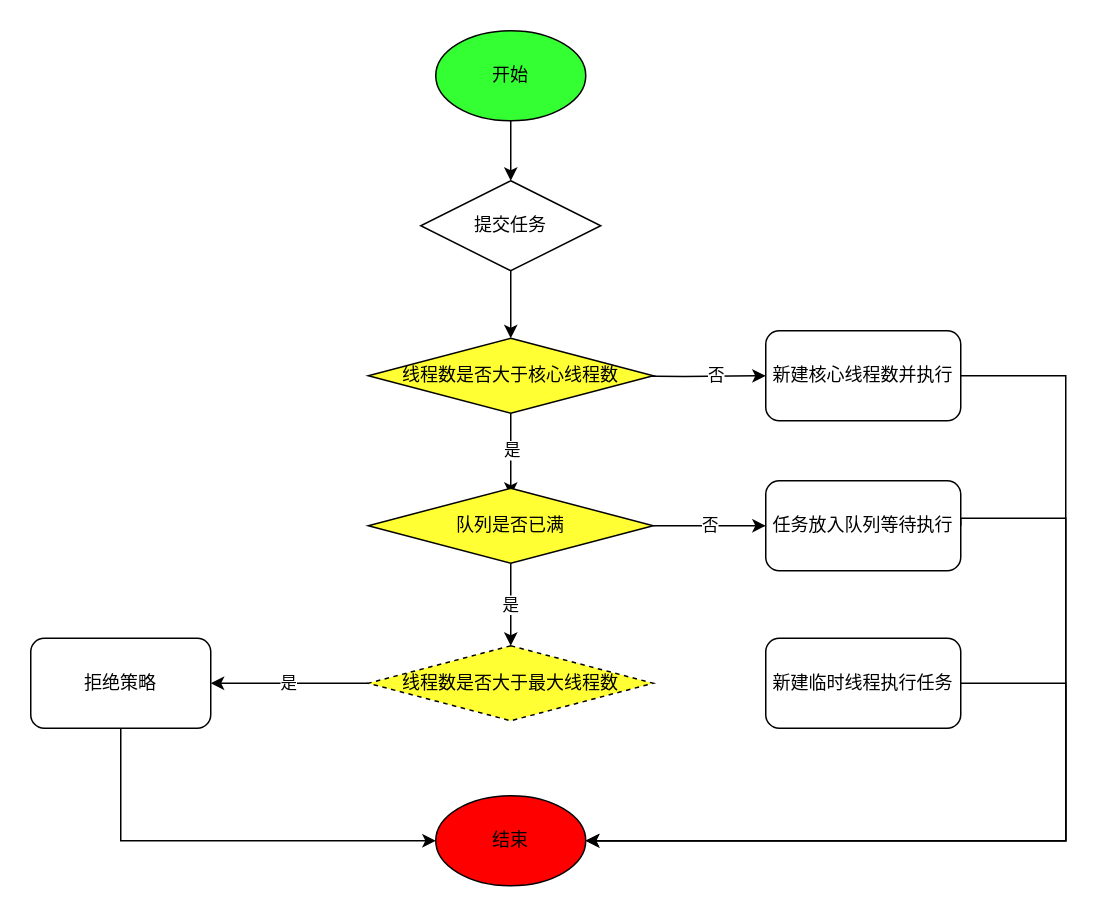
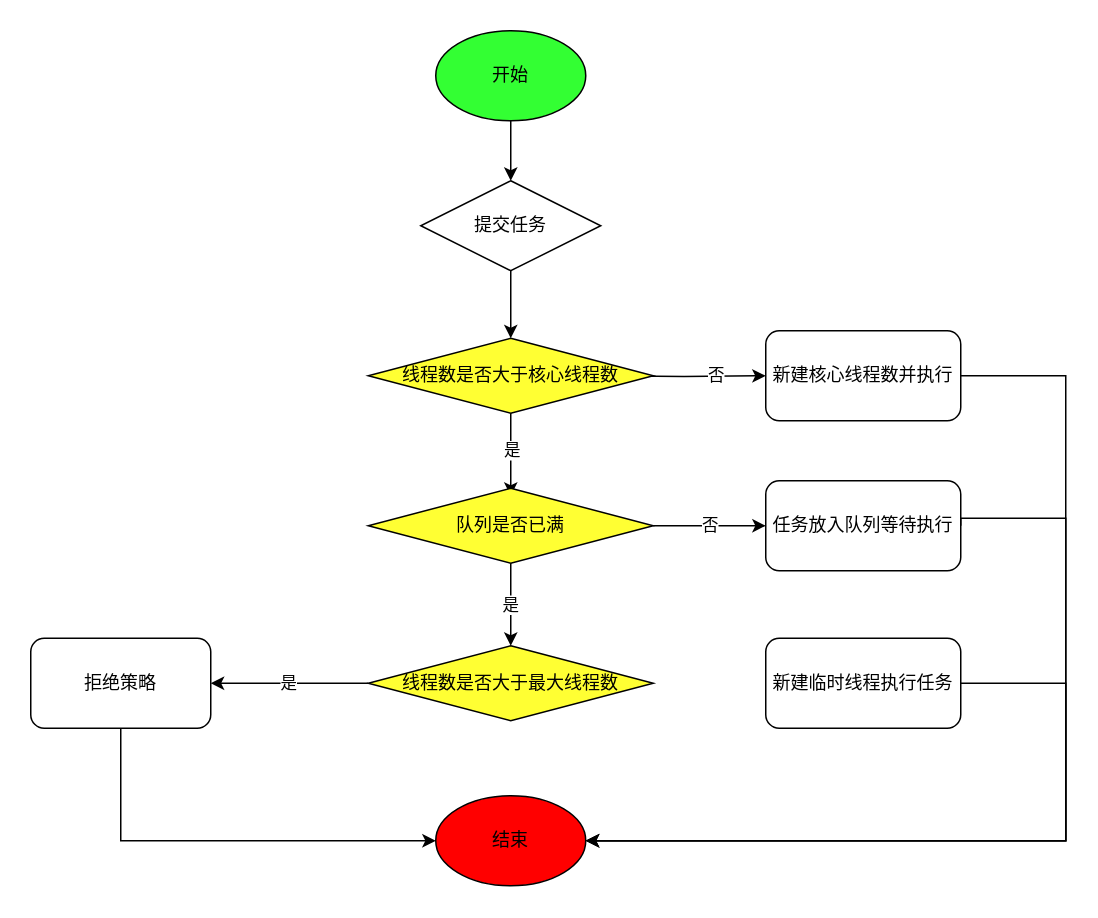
node "线程数是否大于最大线程数": style dashed -> solid
